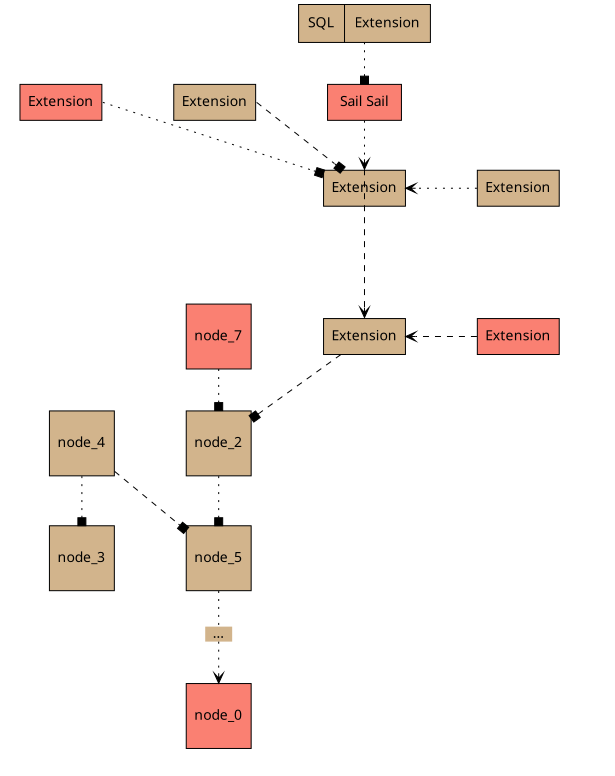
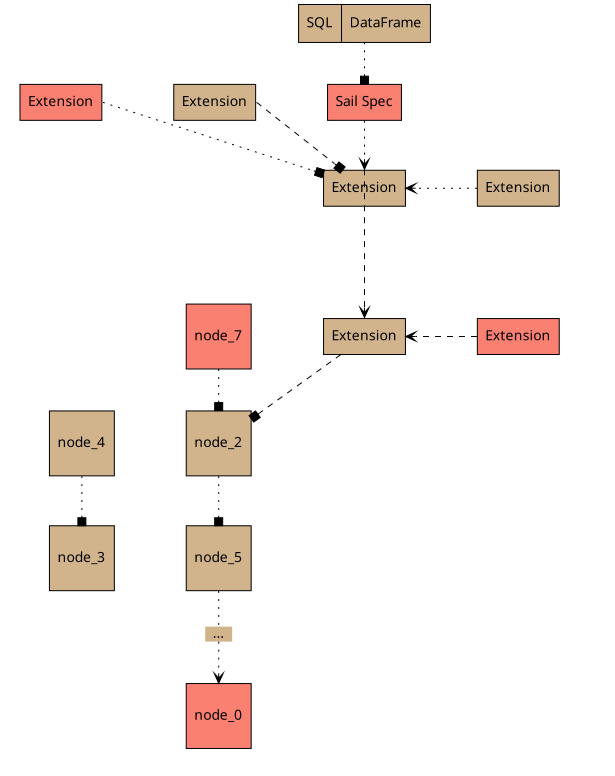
node "SQL": text "Extension" -> "DataFrame"
node "Sail Sail": label "Sail Sail" -> "Sail Spec"
edge "node_4" -> "node_5": removed
